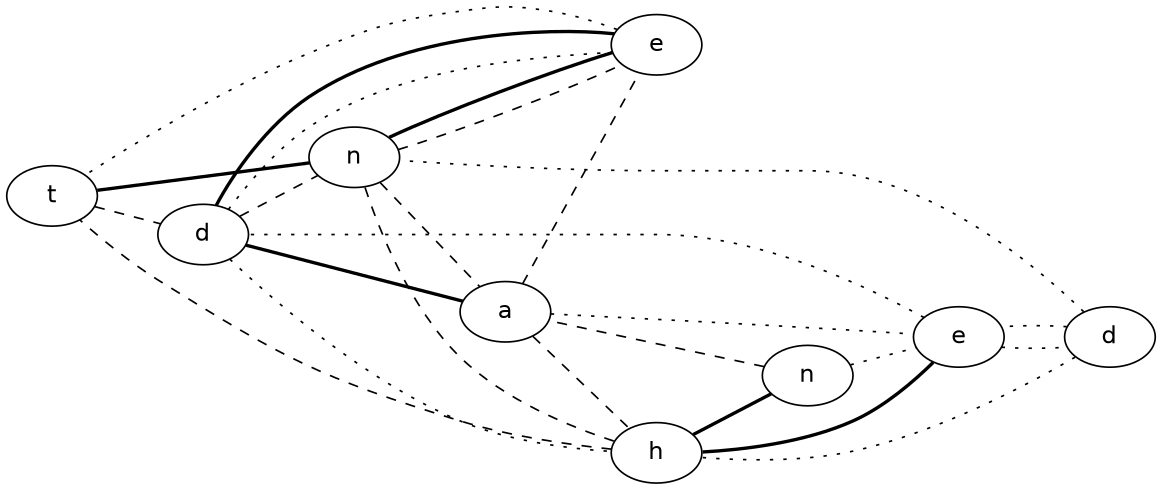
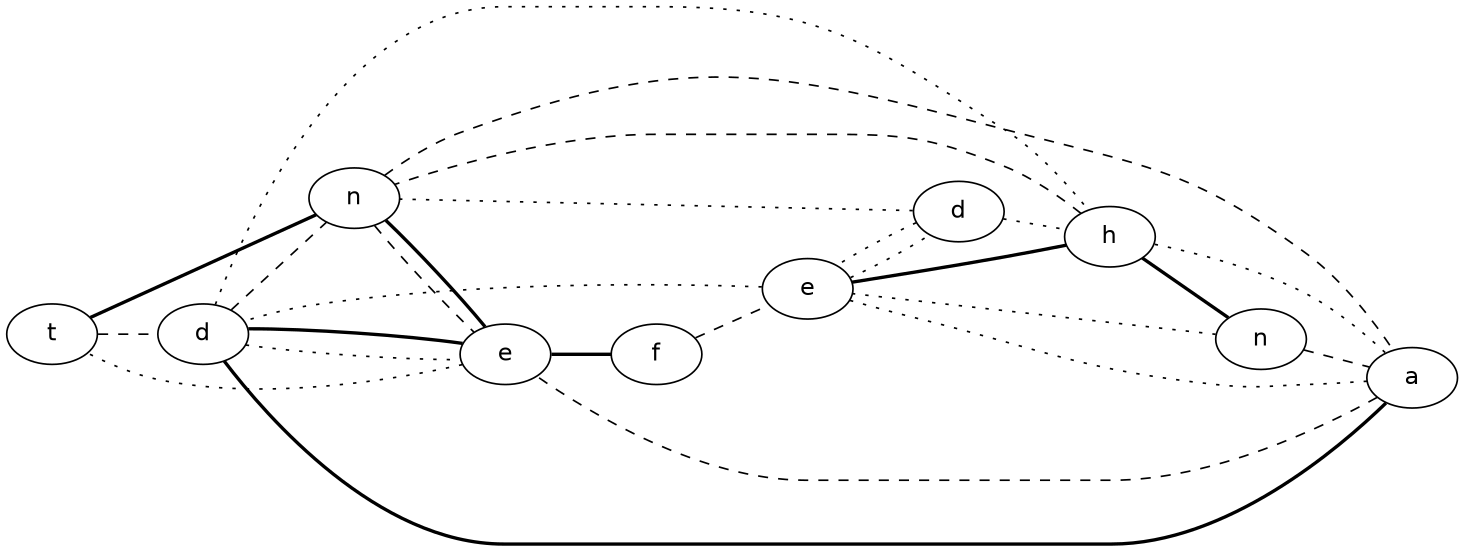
node "f": added
edge "t" -- "h": removed
edge "a" -- "h": style dashed -> dotted
